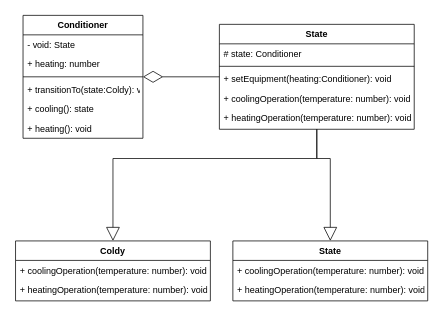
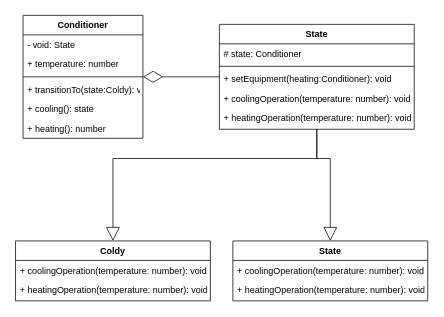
node "+ heating: number": label "+ heating: number" -> "+ temperature: number"
node "+ heating(): void": label "+ heating(): void" -> "+ heating(): number"
